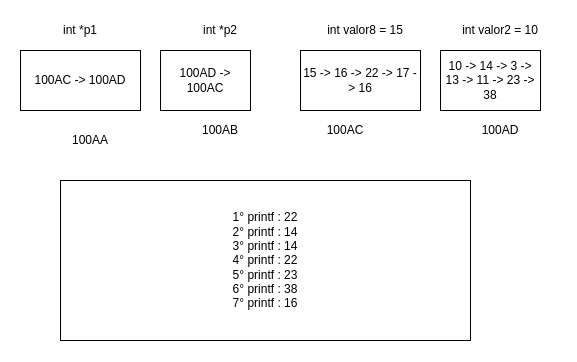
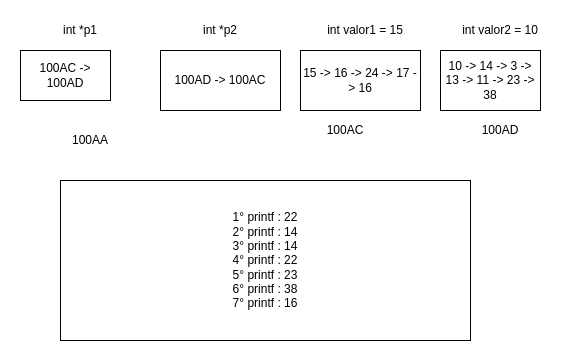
node "int valor8 = 15": label "int valor8 = 15" -> "int valor1 = 15"
node "100AC -> 100AD": size 120x60 -> 90x50
node "100AD -> 100AC": size 90x60 -> 120x60
node "15 -> 16 -> 22 -> 17 -> 16": label "15 -> 16 -> 22 -> 17 -> 16" -> "15 -> 16 -> 24 -> 17 -> 16"
node "100AB": removed
